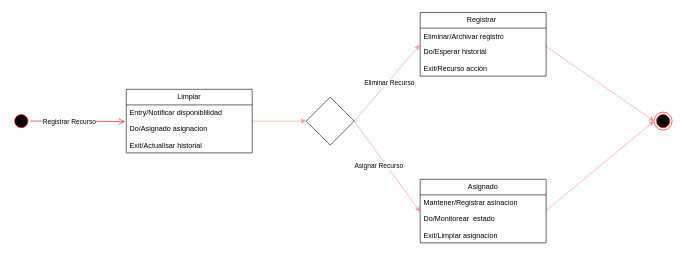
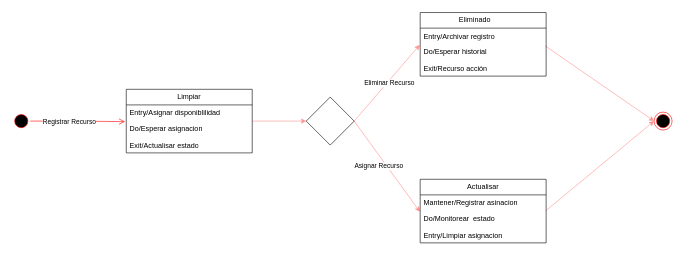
node "Registrar": label "Registrar" -> "Eliminado"
node "Eliminar/Archivar registro": label "Eliminar/Archivar registro" -> "Entry/Archivar registro"
node "Entry/Notificar disponiblilidad": label "Entry/Notificar disponiblilidad" -> "Entry/Asignar disponiblilidad"
node "Do/Asignado asignacion": label "Do/Asignado asignacion" -> "Do/Esperar asignacion"
node "Exit/Actualisar historial": label "Exit/Actualisar historial" -> "Exit/Actualisar estado"
node "Asignado": label "Asignado" -> "Actualisar"
node "Exit/Limpiar asignacion": label "Exit/Limpiar asignacion" -> "Entry/Limpiar asignacion"
